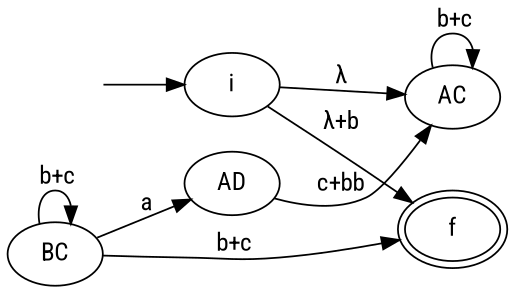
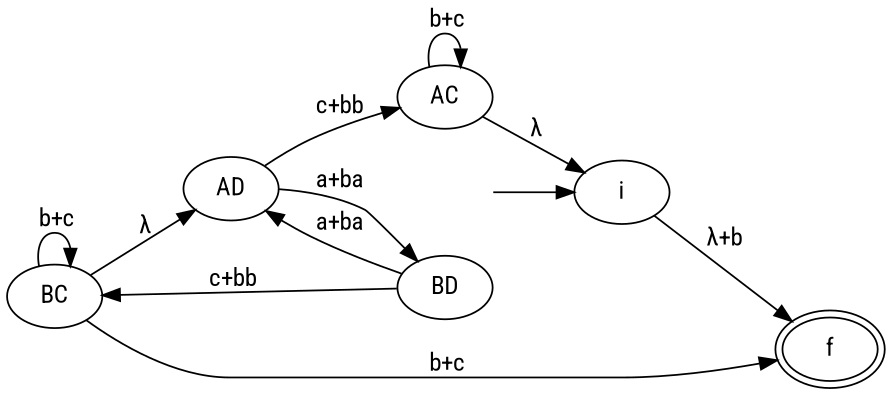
edge "i" -> "AC": reversed
edge "BC" -> "AD": label " a" -> " λ"
node "BD": added
